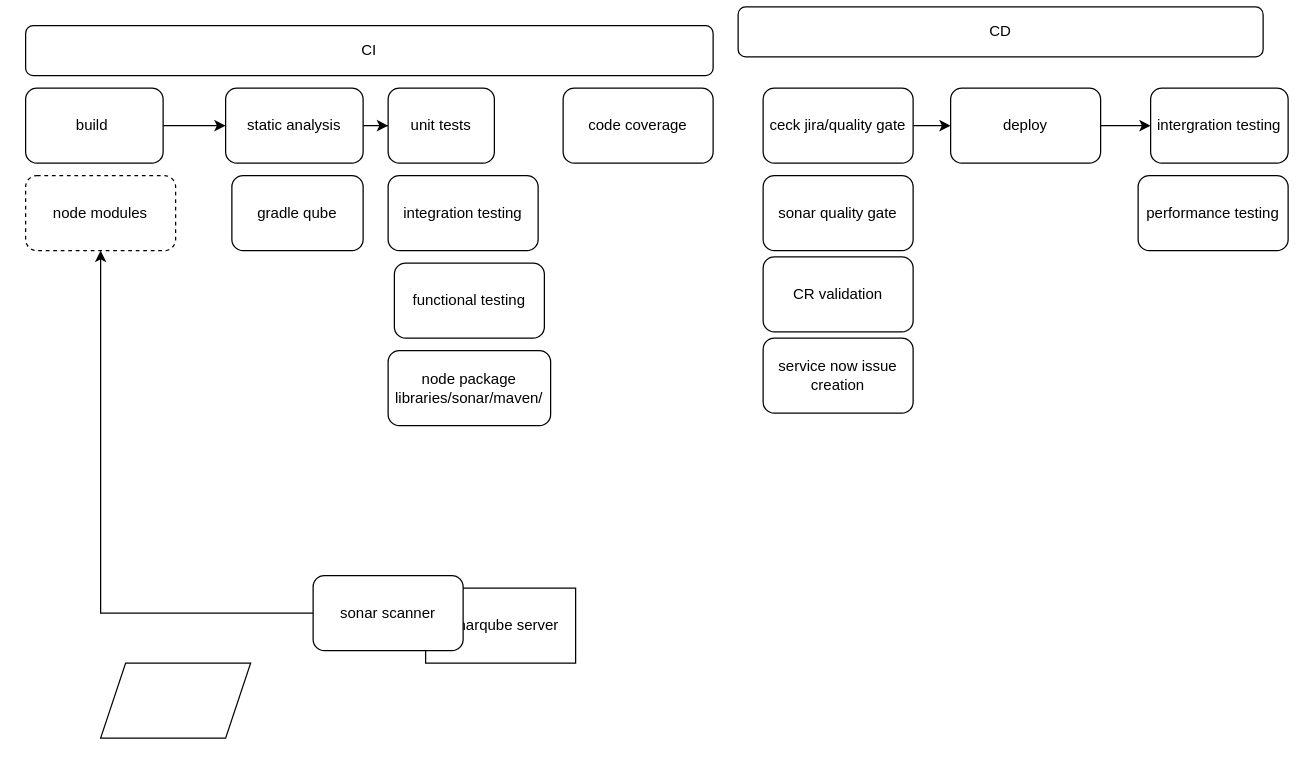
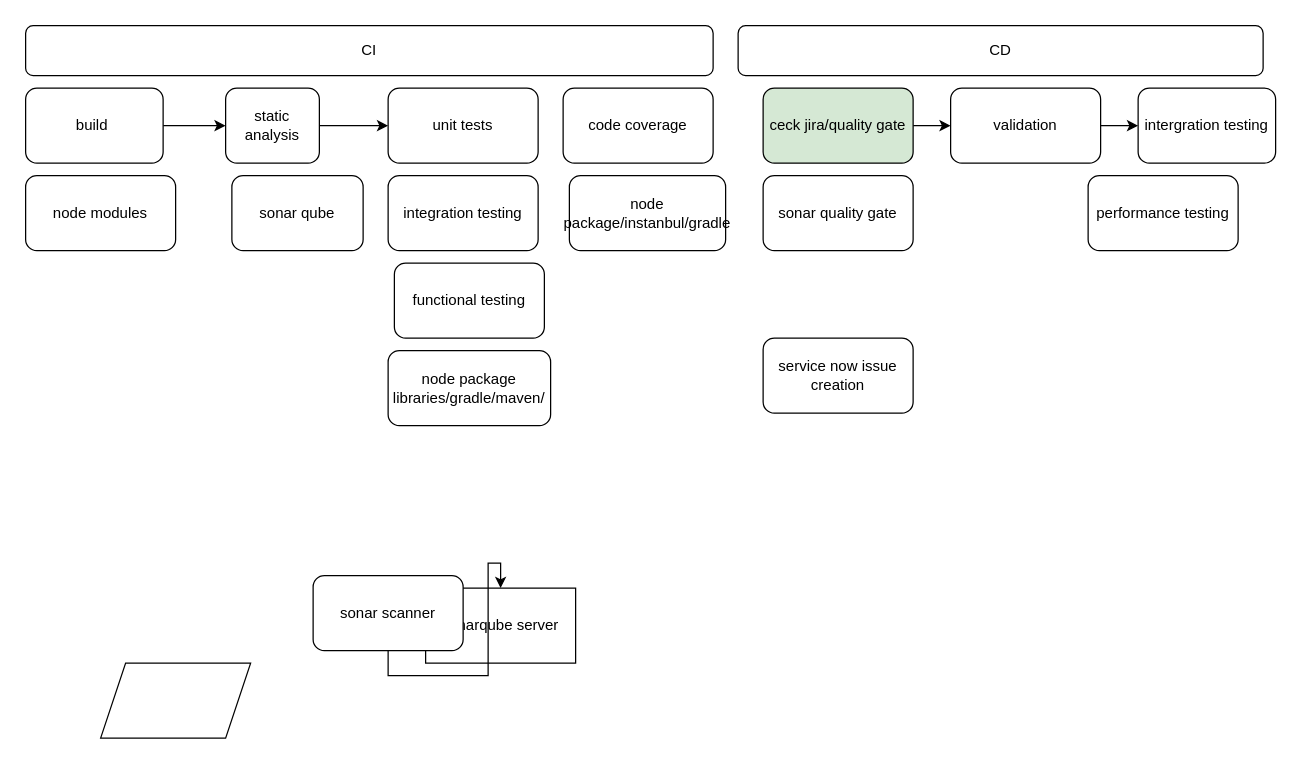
node "CD": moved (1001, 32) -> (1001, 51)
node "static analysis": size 138x75 -> 94x75
node "unit tests": size 106x75 -> 150x75
node "ceck jira/quality gate": fillcolor #ffffff -> #d5e8d4
node "deploy": label "deploy" -> "validation"
node "intergration testing": moved (1219, 126) -> (1207, 126)
node "node modules": style dashed -> solid
node "gradle qube": label "gradle qube" -> "sonar qube"
node "node package/instanbul/gradle": added
node "performance testing": moved (1213, 213) -> (1163, 213)
node "CR validation": removed
node "node package libraries/sonar/maven/": label "node package libraries/sonar/maven/" -> "node package libraries/gradle/maven/"
edge "sonar scanner" -> "node modules": now "sonar scanner" -> "sonarqube server"
